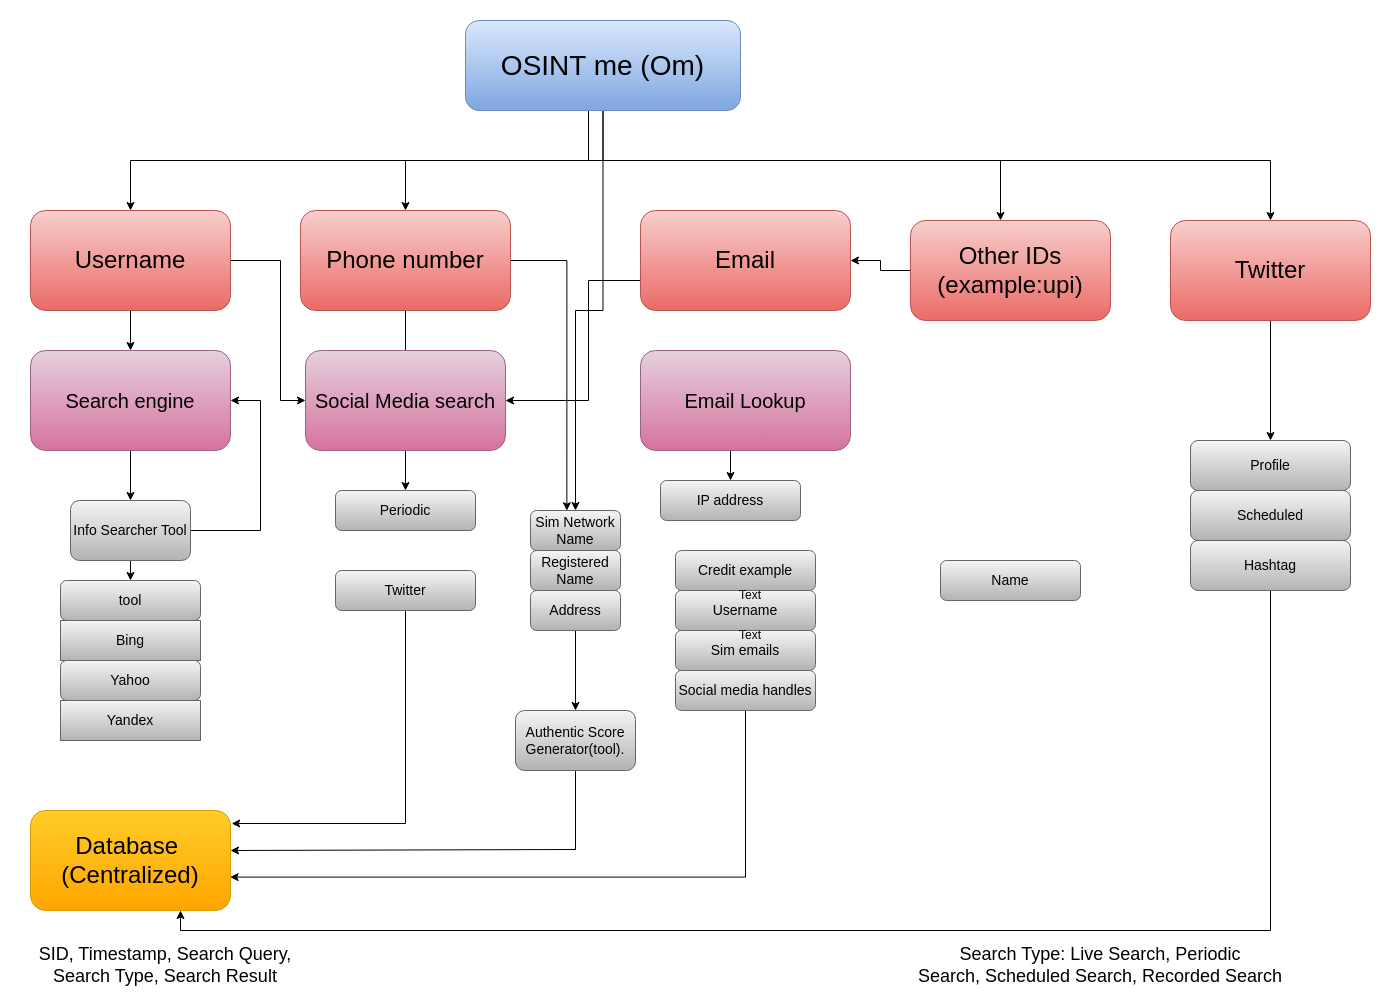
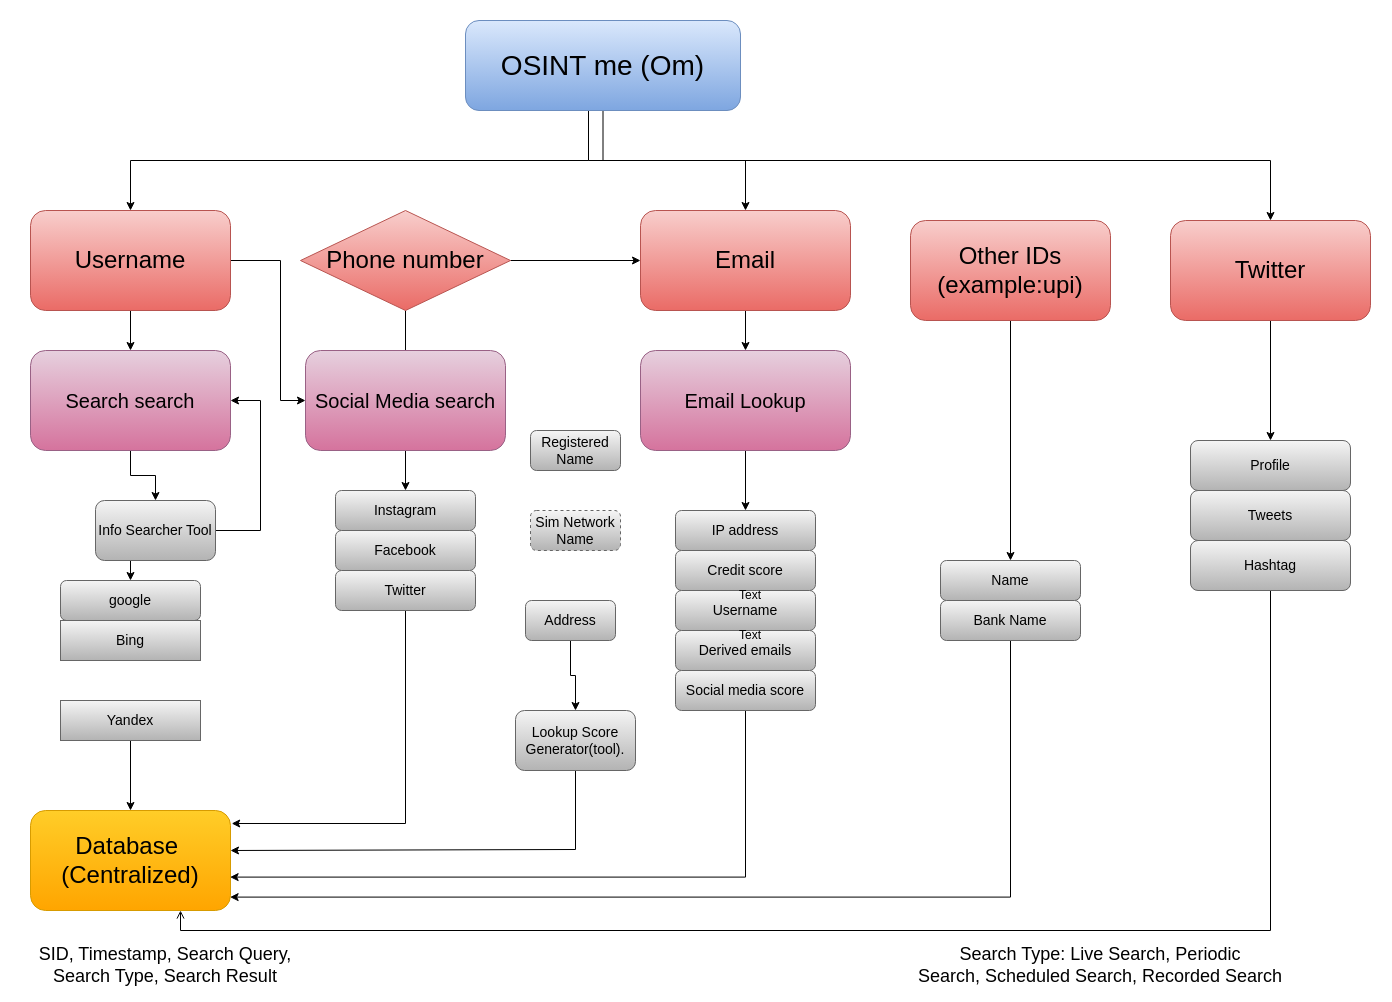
edge "OSINT me (Om)" -> "Phone number": removed
edge "OSINT me (Om)" -> "Other IDs (example:upi)": removed
node "Phone number": shape rounded rectangle -> diamond
edge "Other IDs (example:upi)" -> "Email": now "Other IDs (example:upi)" -> "Name"
edge "OSINT me (Om)" -> "Sim Network Name": now "OSINT me (Om)" -> "Email"
edge "Email" -> "Email Lookup": added
edge "Email" -> "Social Media search": removed
edge "Phone number" -> "Sim Network Name": now "Phone number" -> "Email"
node "Search engine": label "Search engine" -> "Search search"
node "IP address": moved (731, 501) -> (746, 531)
node "Periodic": label "Periodic" -> "Instagram"
node "Scheduled": label "Scheduled" -> "Tweets"
node "Info Searcher Tool": moved (131, 531) -> (156, 531)
node "Sim Network Name": style solid -> dashed
node "Facebook": added
node "Registered Name": moved (576, 571) -> (576, 451)
node "Credit example": label "Credit example" -> "Credit score"
node "tool": label "tool" -> "google"
node "Address": moved (576, 611) -> (571, 621)
node "Bank Name": added
node "Sim emails": label "Sim emails" -> "Derived emails"
node "Yahoo": removed
node "Social media handles": label "Social media handles" -> "Social media score"
node "Authentic Score Generator(tool).": label "Authentic Score Generator(tool)." -> "Lookup Score Generator(tool)."
edge "Yandex" -> "Database (Centralized)": added
edge "Bank Name" -> "Database (Centralized)": added
edge "Hashtag" -> "Database (Centralized)": arrowhead classic -> open
